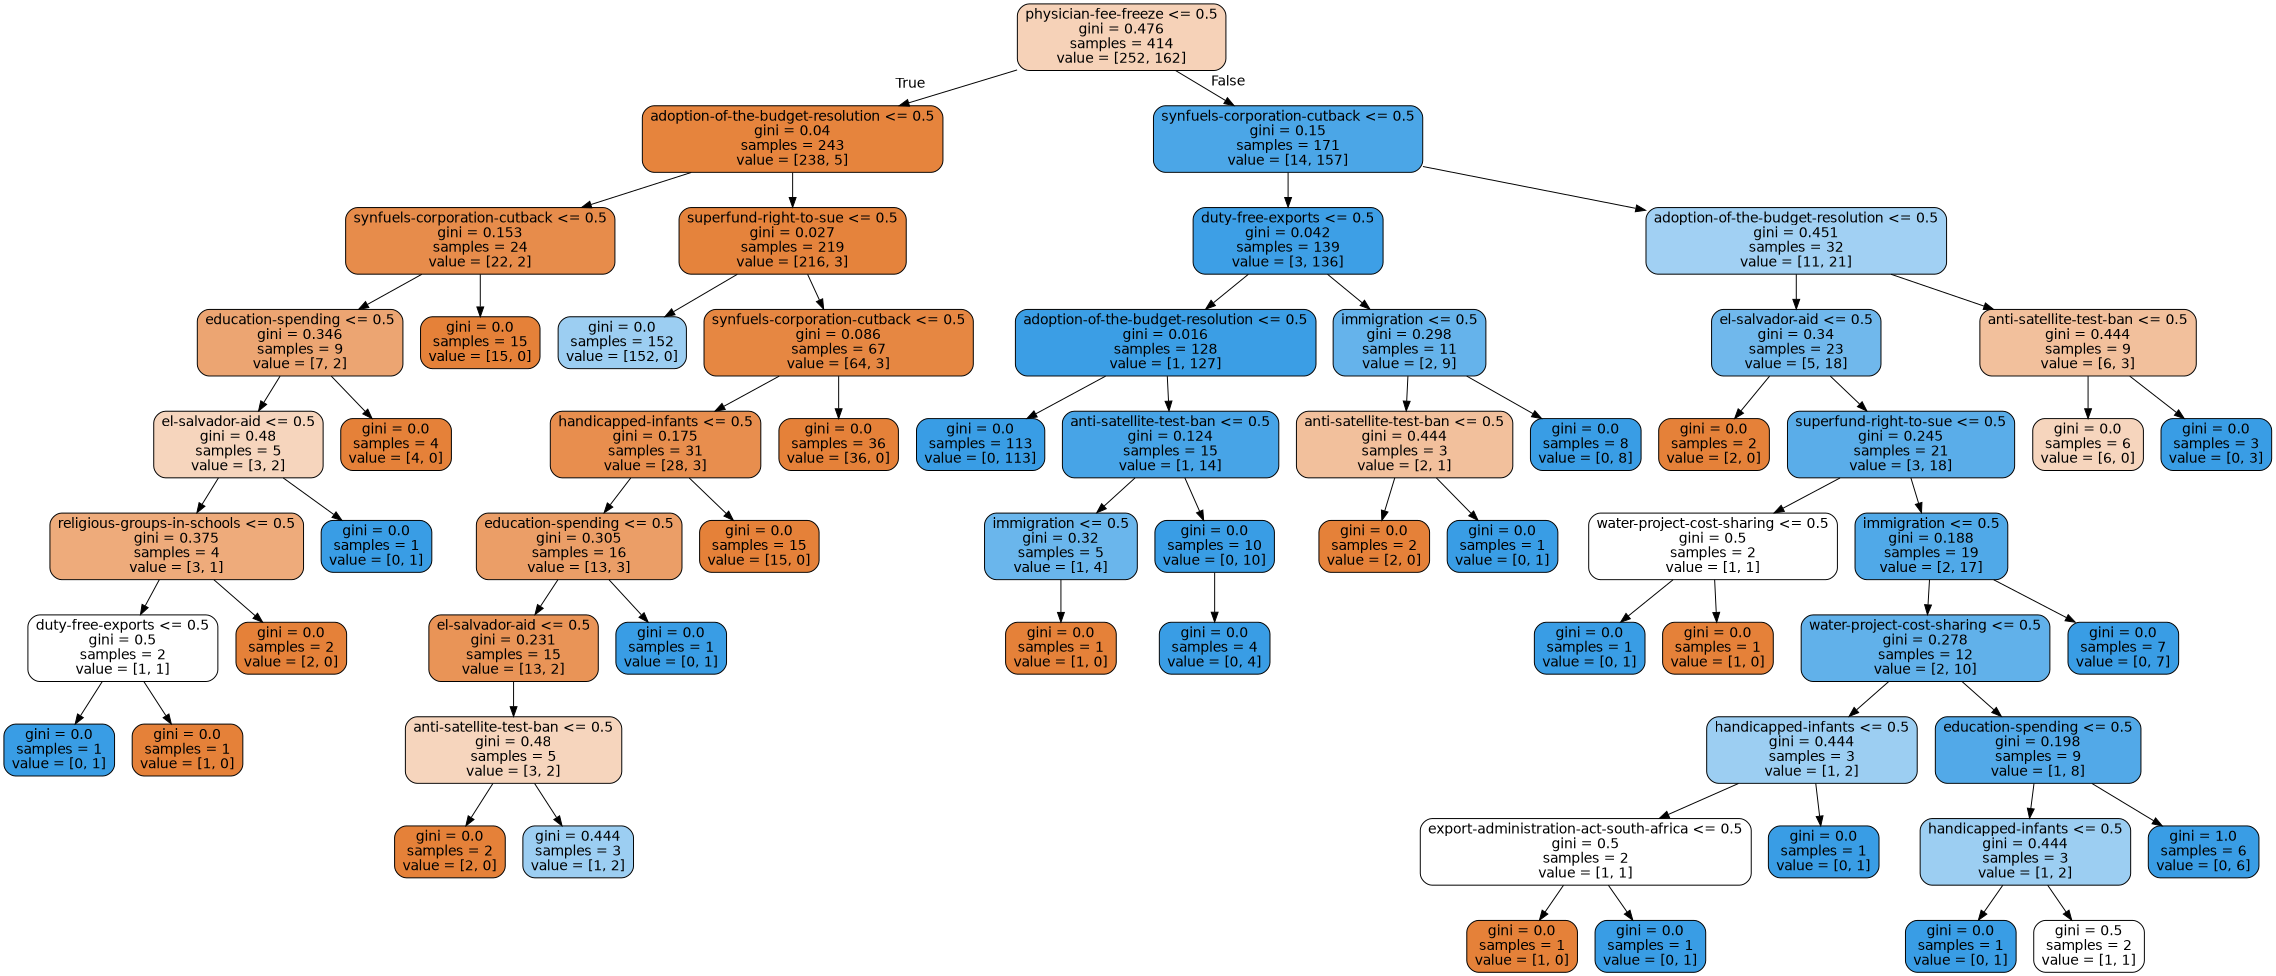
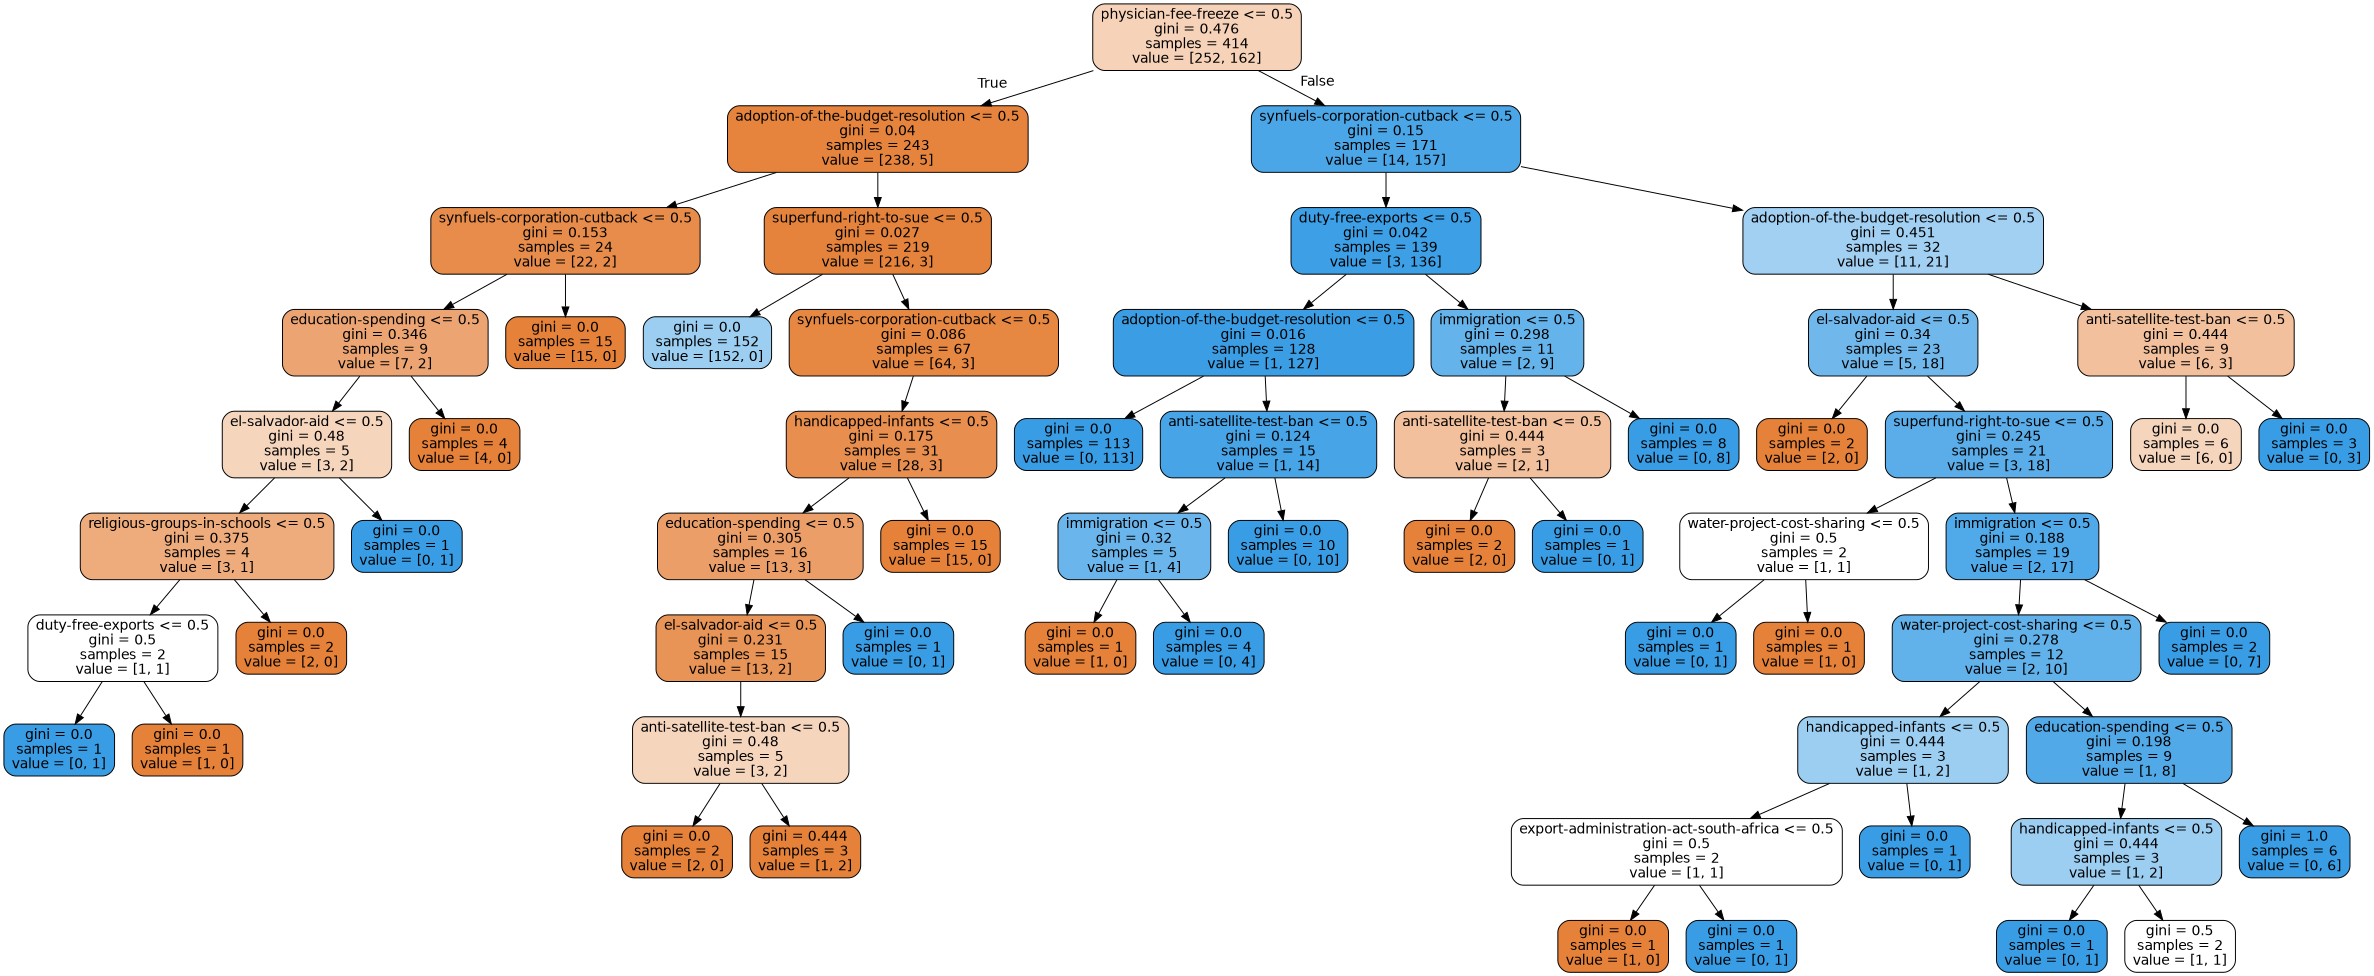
node "gini = 0.0 samples = 36 value = [36, 0]": removed
edge "gini = 0.0 samples = 10 value = [0, 10]" -> "gini = 0.0 samples = 4 value = [0, 4]": now "immigration <= 0.5 gini = 0.32 samples = 5 value = [1, 4]" -> "gini = 0.0 samples = 4 value = [0, 4]"
node "gini = 0.0 samples = 7 value = [0, 7]": label "gini = 0.0 samples = 7 value = [0, 7]" -> "gini = 0.0 samples = 2 value = [0, 7]"
node "gini = 0.444 samples = 3 value = [1, 2]": fillcolor #9ccef2 -> #e58139
